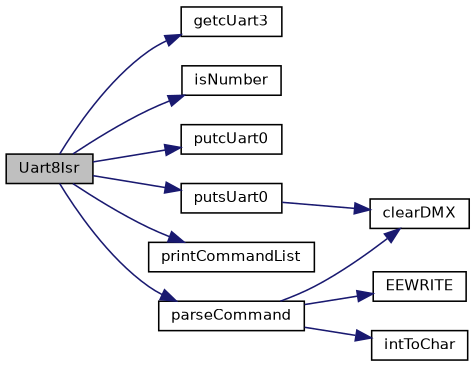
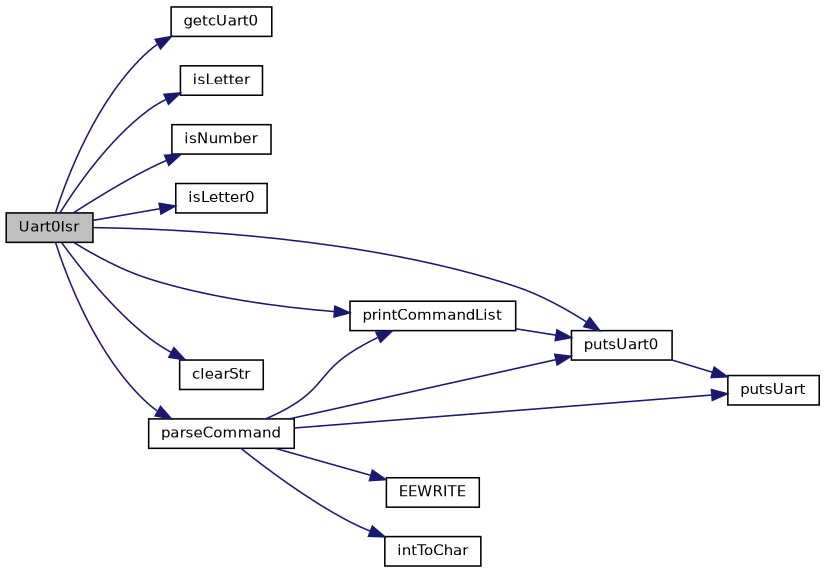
node "getcUart3": label "getcUart3" -> "getcUart0"
node "isLetter": added
node "putcUart0": label "putcUart0" -> "isLetter0"
node "Uart8Isr": label "Uart8Isr" -> "Uart0Isr"
node "clearDMX": label "clearDMX" -> "putsUart"
edge "printCommandList" -> "putsUart0": added
node "clearStr": added
edge "parseCommand" -> "printCommandList": added
edge "parseCommand" -> "putsUart0": added
